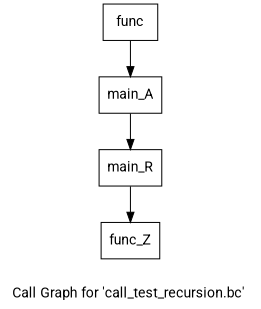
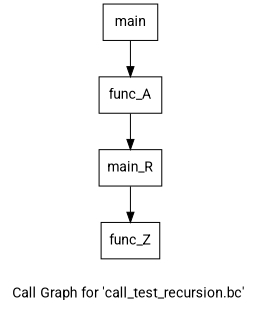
node "func": label "func" -> "main"
node "main_A": label "main_A" -> "func_A"
